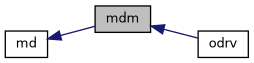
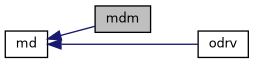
edge "odrv" -> "mdm": now "odrv" -> "md"
